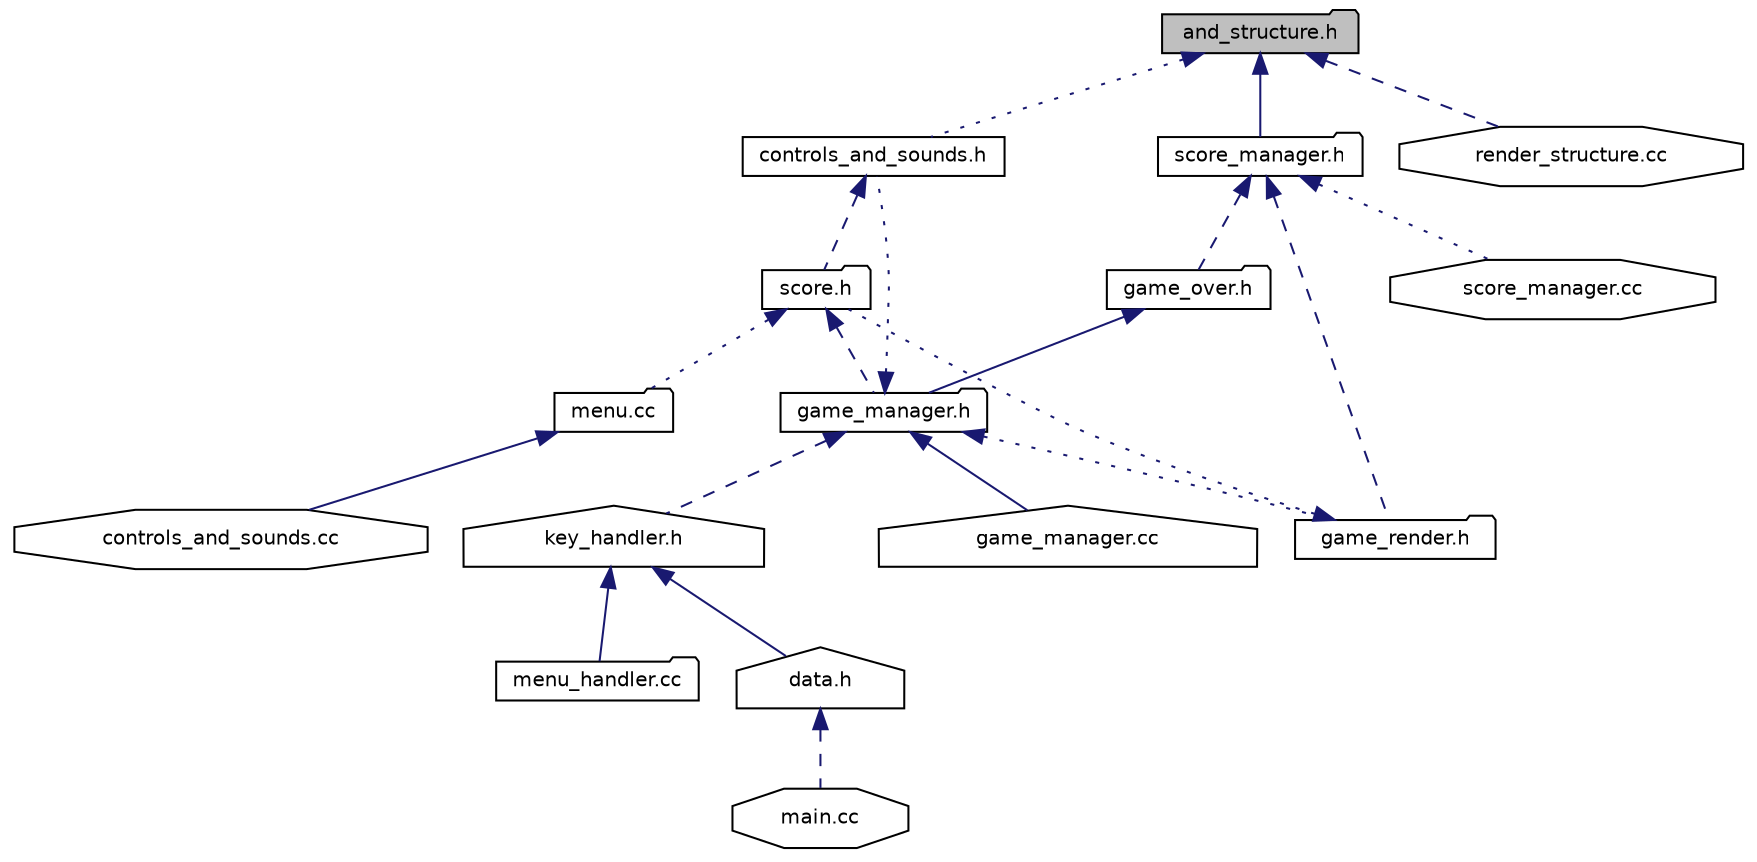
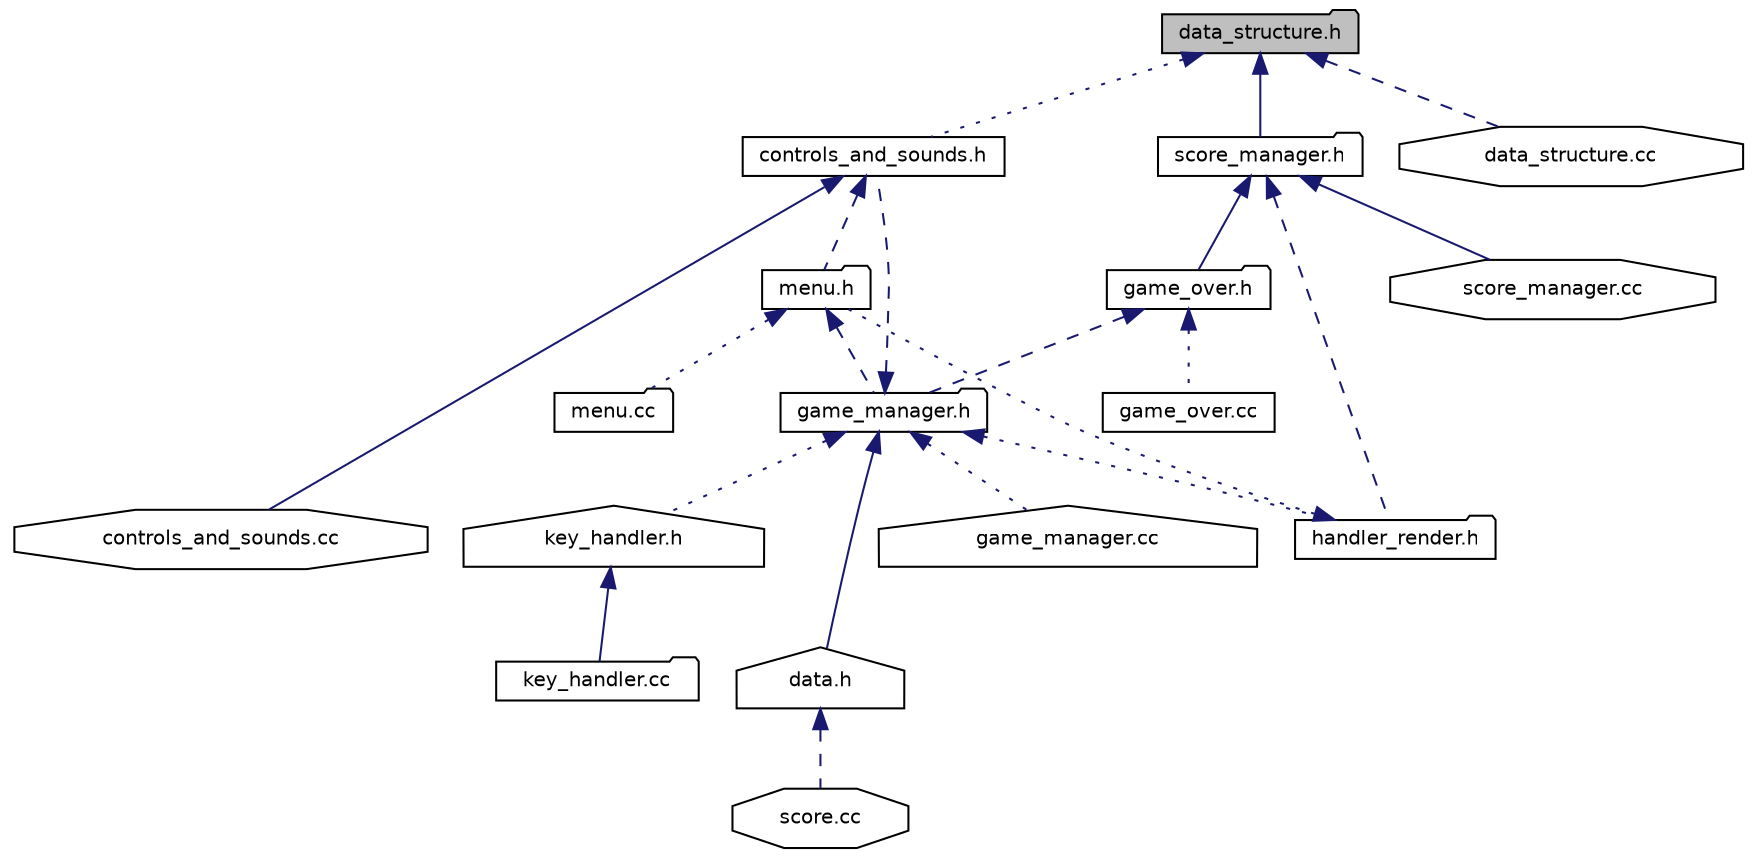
node "and_structure.h": label "and_structure.h" -> "data_structure.h"
node "render_structure.cc": label "render_structure.cc" -> "data_structure.cc"
edge "score_manager.cc" -> "score_manager.h": style dotted -> solid
edge "game_over.h" -> "score_manager.h": style dashed -> solid
edge "controls_and_sounds.h" -> "game_manager.h": style dotted -> dashed
node "score.h": label "score.h" -> "menu.h"
edge "game_manager.h" -> "game_over.h": style solid -> dashed
node "game_over.cc": added
edge "controls_and_sounds.cc" -> "menu.cc": now "controls_and_sounds.cc" -> "controls_and_sounds.h"
edge "key_handler.h" -> "game_manager.h": style dashed -> dotted
edge "game_manager.cc" -> "game_manager.h": style solid -> dotted
node "game_render.h": label "game_render.h" -> "handler_render.h"
edge "data.h" -> "key_handler.h": now "data.h" -> "game_manager.h"
node "menu_handler.cc": label "menu_handler.cc" -> "key_handler.cc"
node "main.cc": label "main.cc" -> "score.cc"
